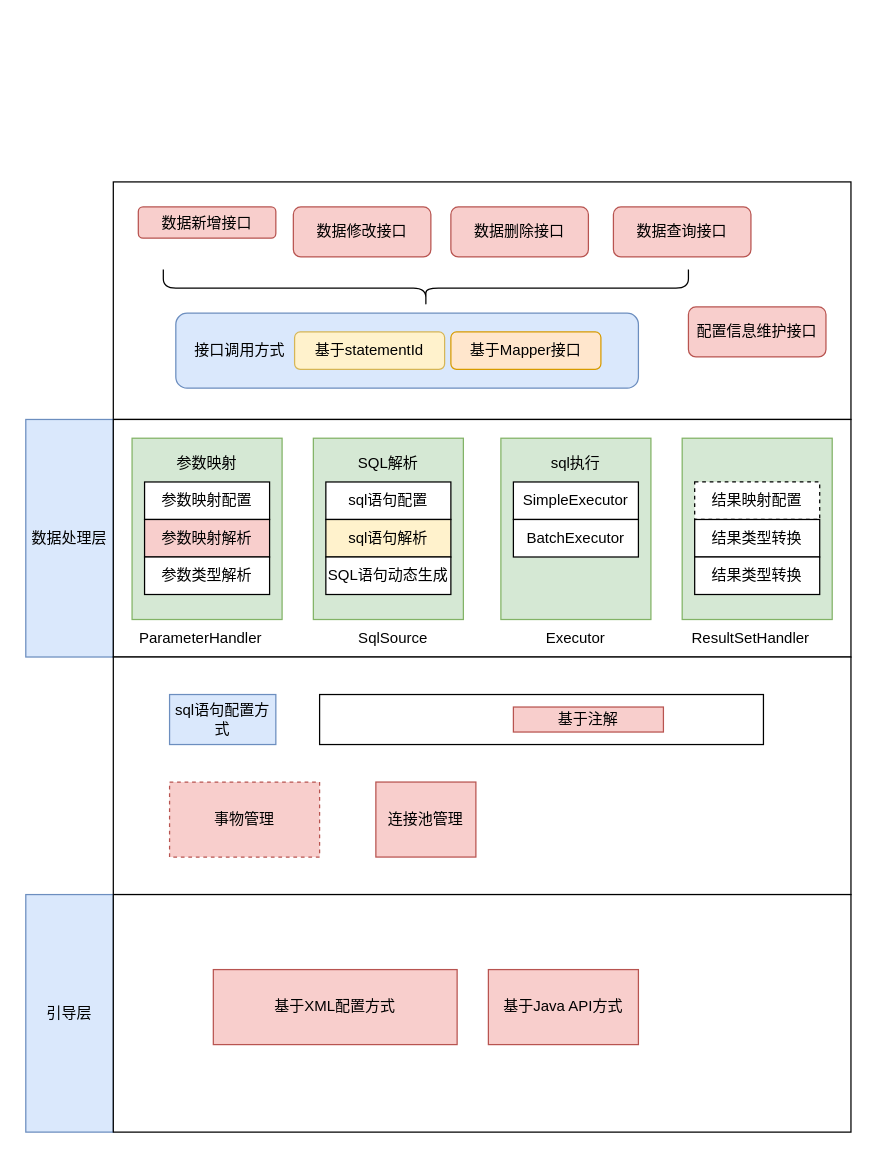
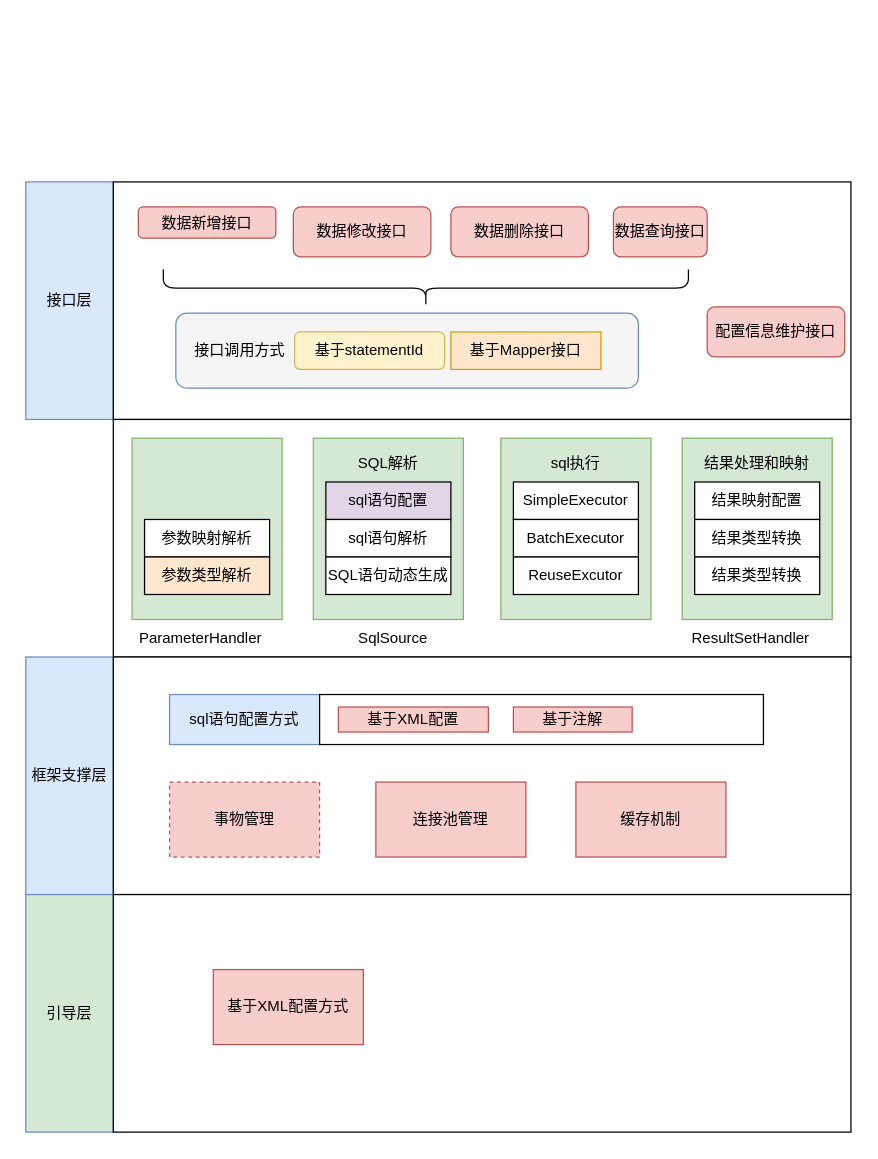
node "数据查询接口": size 138x50 -> 94x50
node "接口层": added
node "配置信息维护接口": moved (757, 332) -> (776, 332)
node "接口调用方式": fillcolor #dae8fc -> #f5f5f5
node "基于Mapper接口": shape rounded rectangle -> rectangle
node "参数映射": removed
node "结果处理和映射": added
node "参数映射配置": removed
node "sql语句配置": fillcolor #ffffff -> #e1d5e7
node "结果映射配置": style dashed -> solid
node "数据处理层": removed
node "参数映射解析": fillcolor #f8cecc -> #ffffff
node "sql语句解析": fillcolor #fff2cc -> #ffffff
node "参数类型解析": fillcolor #ffffff -> #ffe6cc
node "ReuseExcutor": added
node "Executor": removed
node "sql语句配置方式": size 106x50 -> 150x50
node "基于XML配置": added
node "基于注解": size 150x25 -> 119x25
node "框架支撑层": added
node "连接池管理": size 100x75 -> 150x75
node "缓存机制": added
node "基于XML配置方式": size 244x75 -> 150x75
node "基于Java API方式": removed
node "引导层": fillcolor #dae8fc -> #d5e8d4
